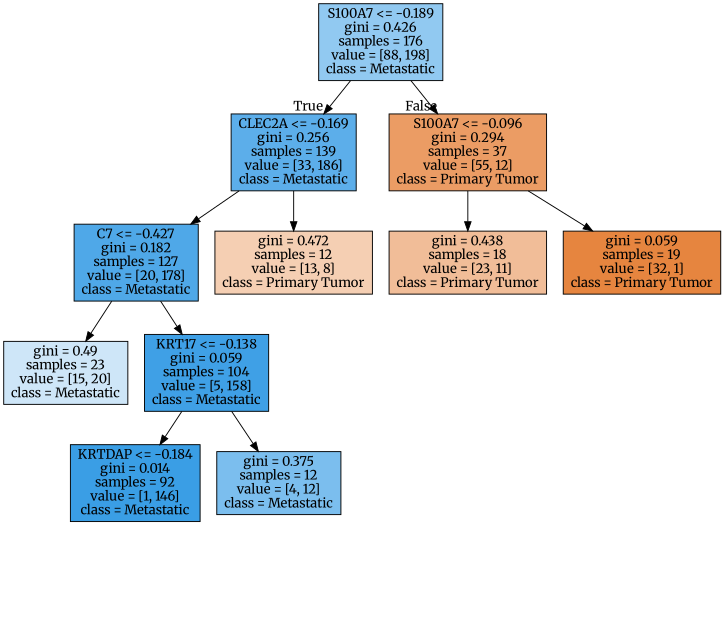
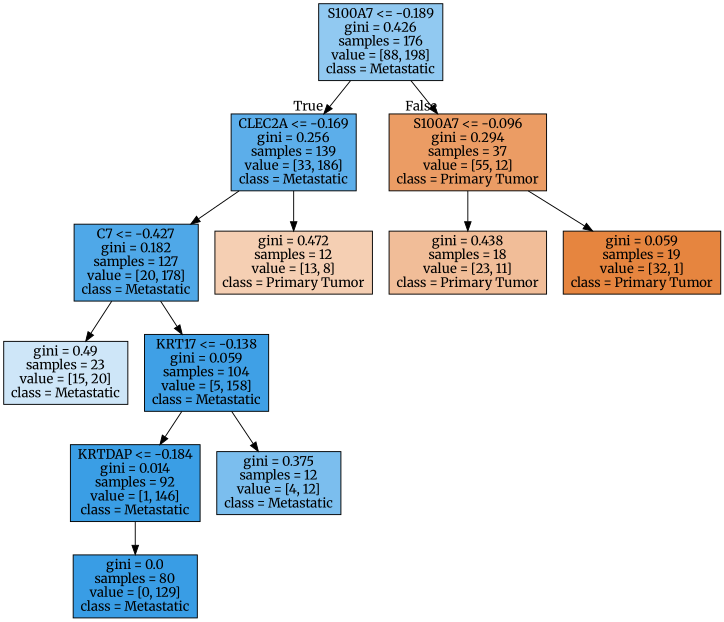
node "gini = 0.0 samples = 80 value = [0, 129] class = Metastatic": added
